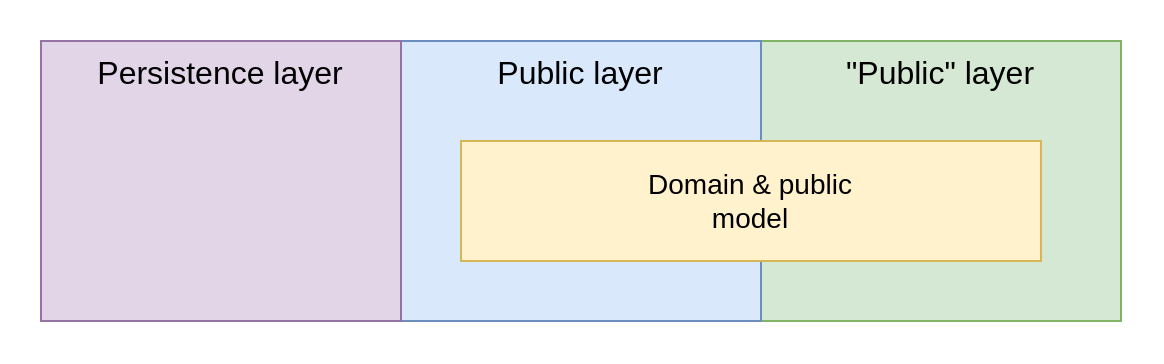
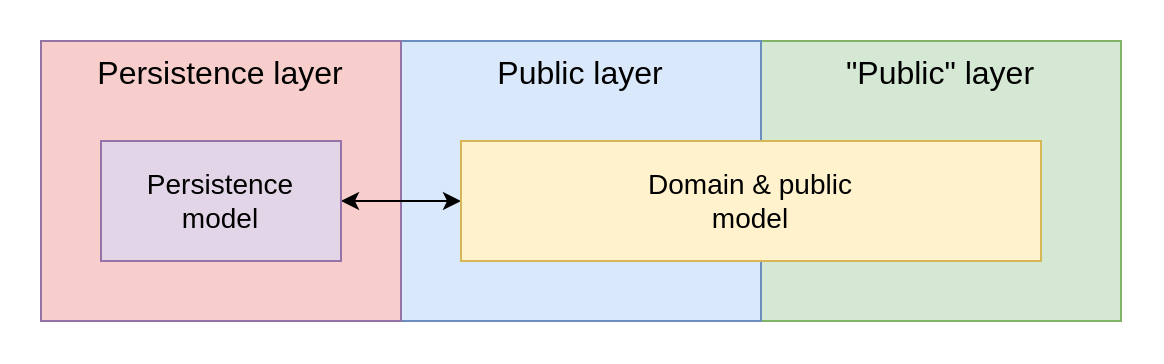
node "Persistence layer": fillcolor #e1d5e7 -> #f8cecc
node "Persistencemodel": added
edge "Persistencemodel" -- "Domain & publicmodel": added
